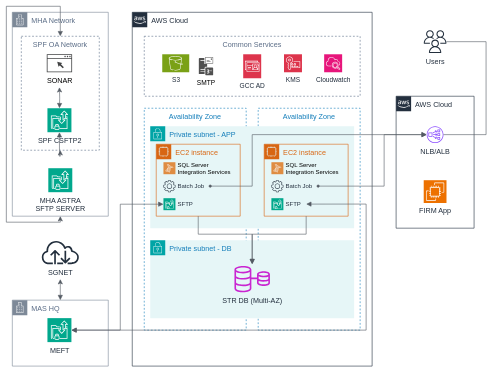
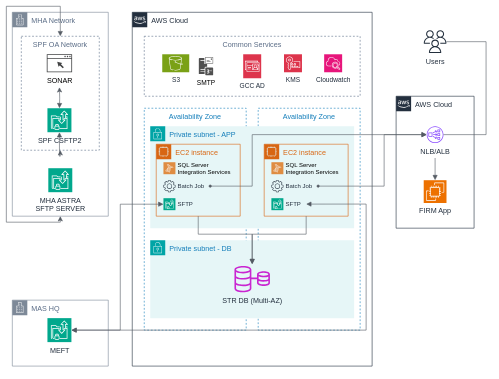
edge "NLB/ALB" -> "FIRM App": added
node "SGNET": removed
edge "SGNET" -- "MAS HQ": removed
